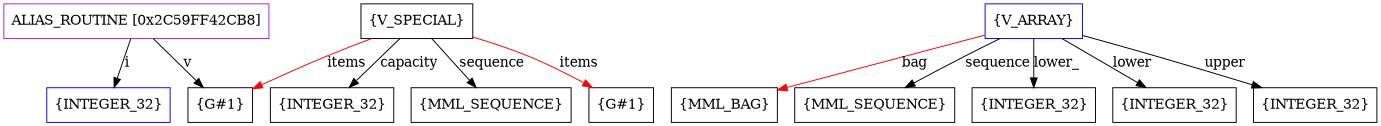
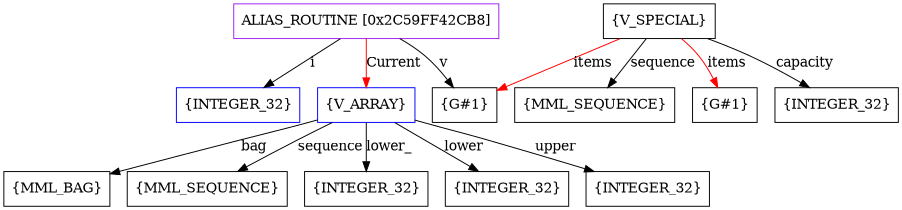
edge "ALIAS_ROUTINE [0x2C59FF42CB8]" -> "{V_ARRAY}": added, label "Current"
edge "{V_ARRAY}" -> "{MML_BAG}": color red -> black
